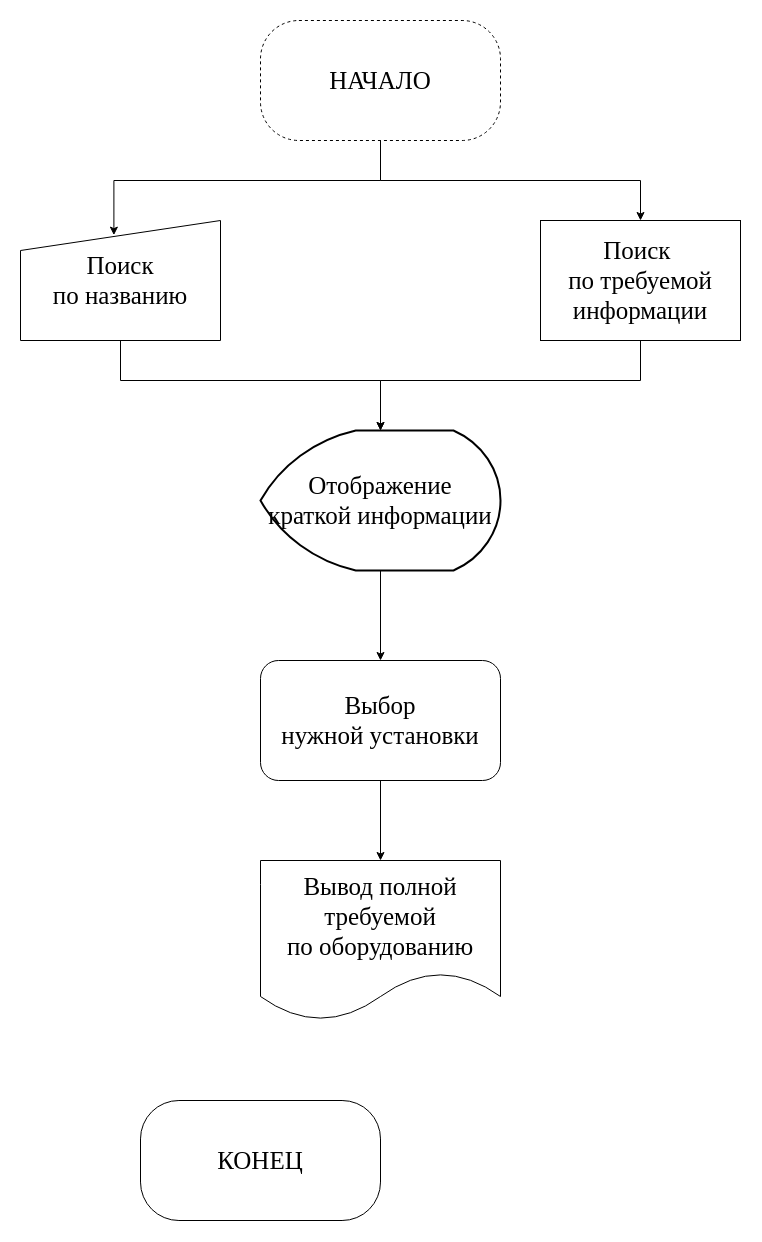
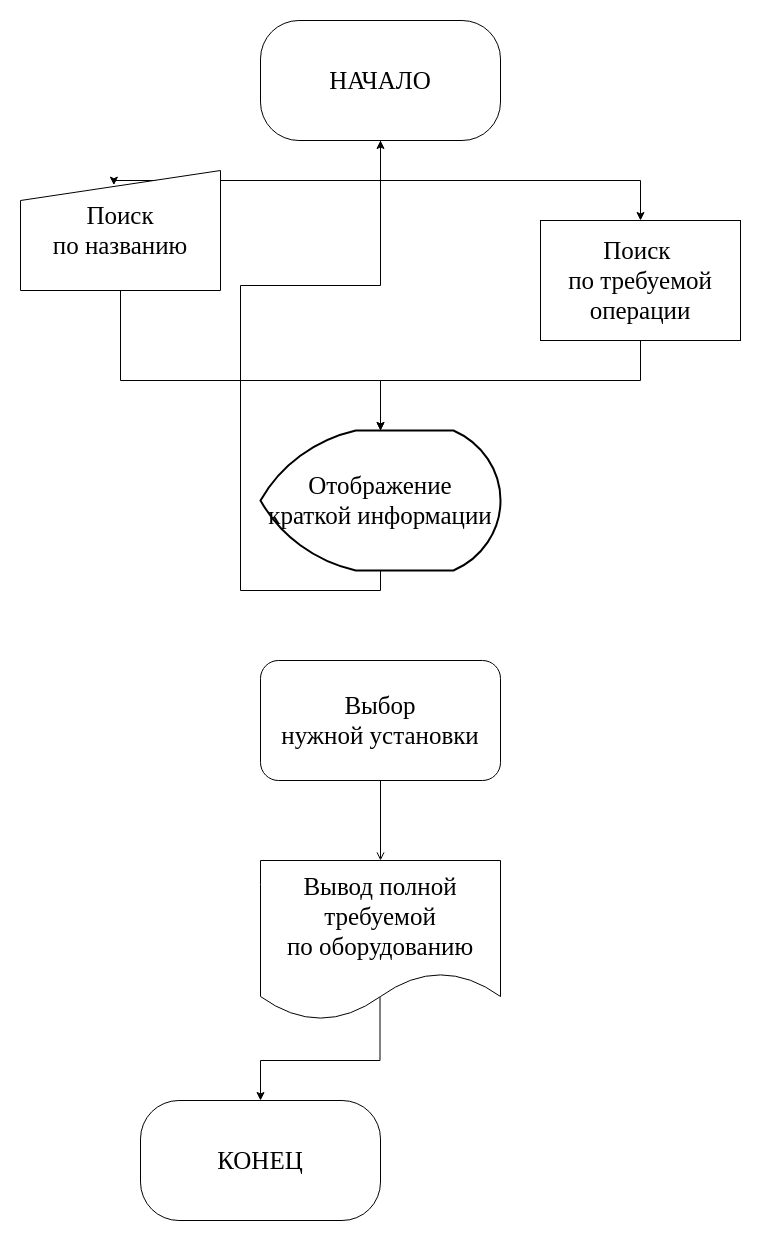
node "НАЧАЛО": style dashed -> solid
node "Поиск по названию": moved (121, 281) -> (121, 231)
node "Поиск по требуемой информации": label "Поиск по требуемой информации" -> "Поиск по требуемой операции"
edge "Отображение краткой информации" -> "Выбор нужной установки": now "Отображение краткой информации" -> "НАЧАЛО"
edge "Выбор нужной установки" -> "Вывод полной требуемойпо оборудованию": arrowhead classic -> open
edge "Вывод полной требуемойпо оборудованию" -> "КОНЕЦ": added
